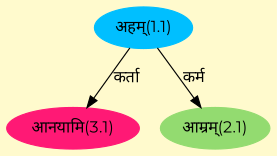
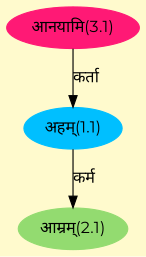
edge "अहम्(1.1)" -> "आनयामि(3.1)": reversed
